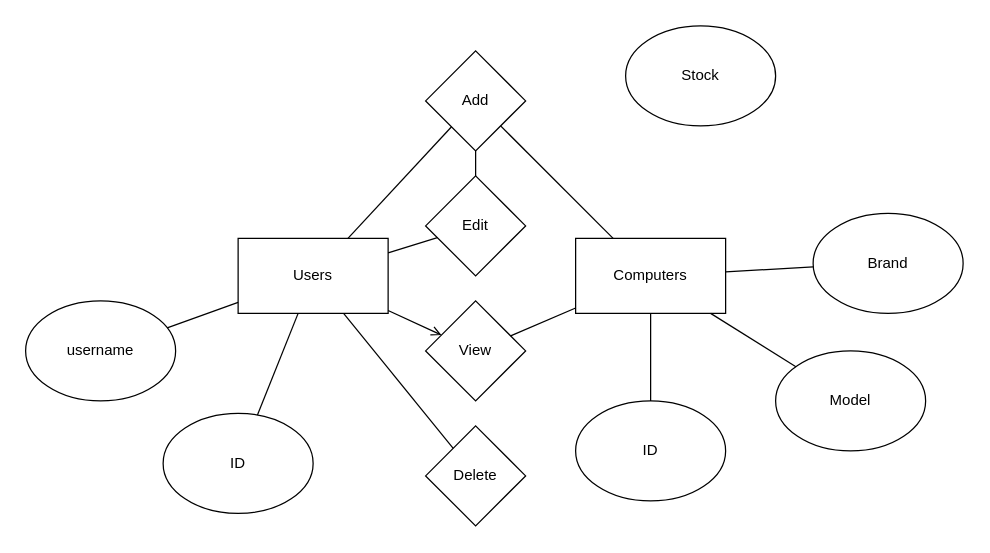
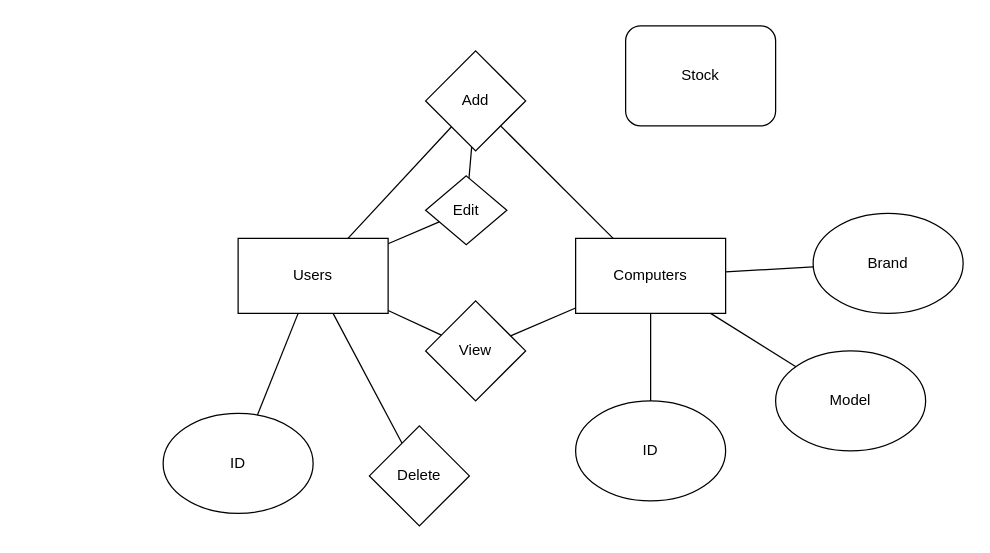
node "Stock": shape ellipse -> rounded rectangle
node "Edit": size 100x100 -> 81x69
edge "Users" -- "username": removed
edge "Users" -> "View": arrowhead open -> none
node "username": removed
node "Delete": moved (476, 476) -> (419, 476)
